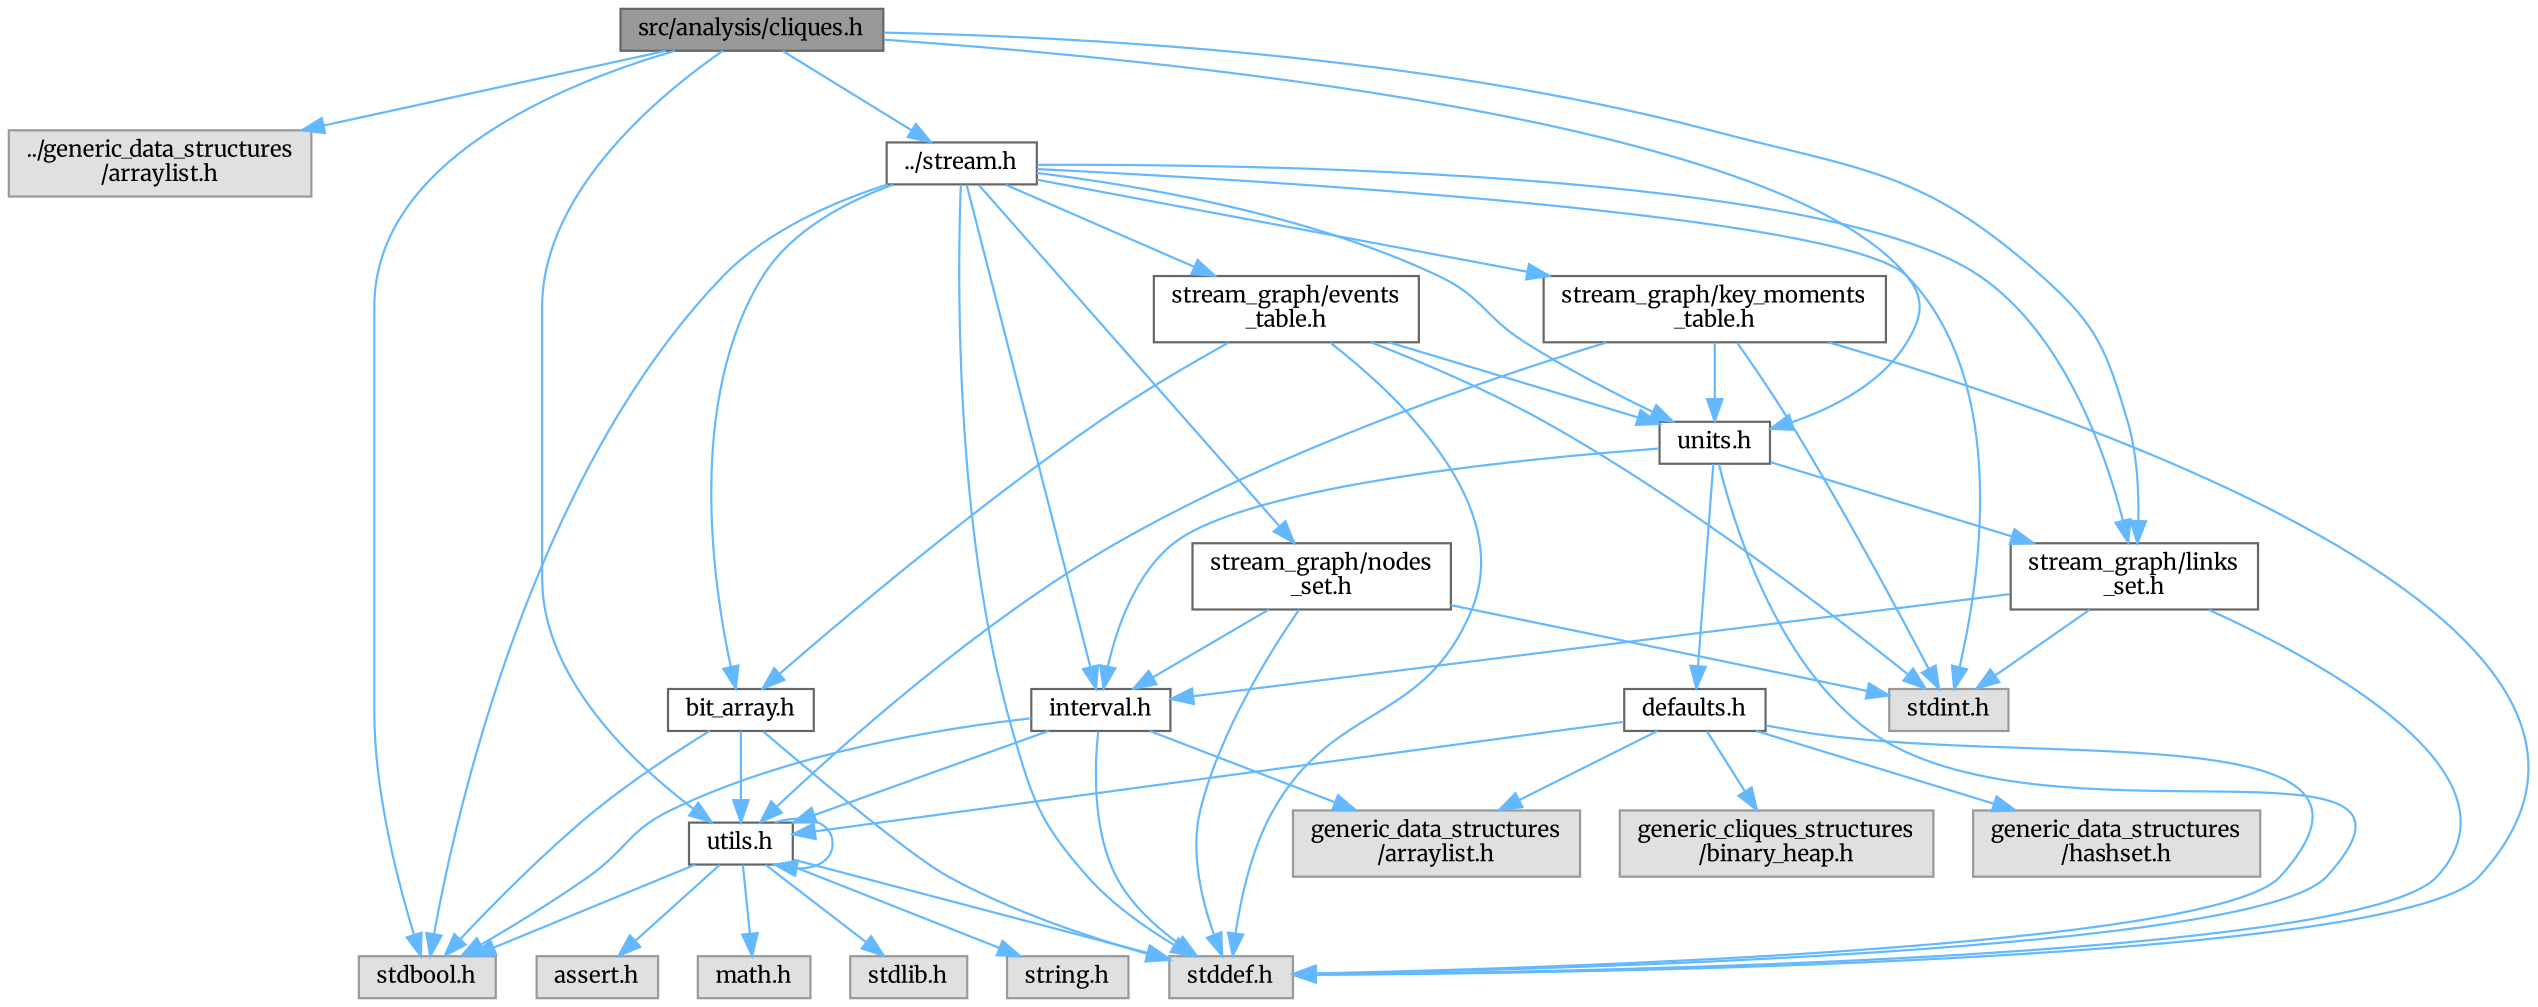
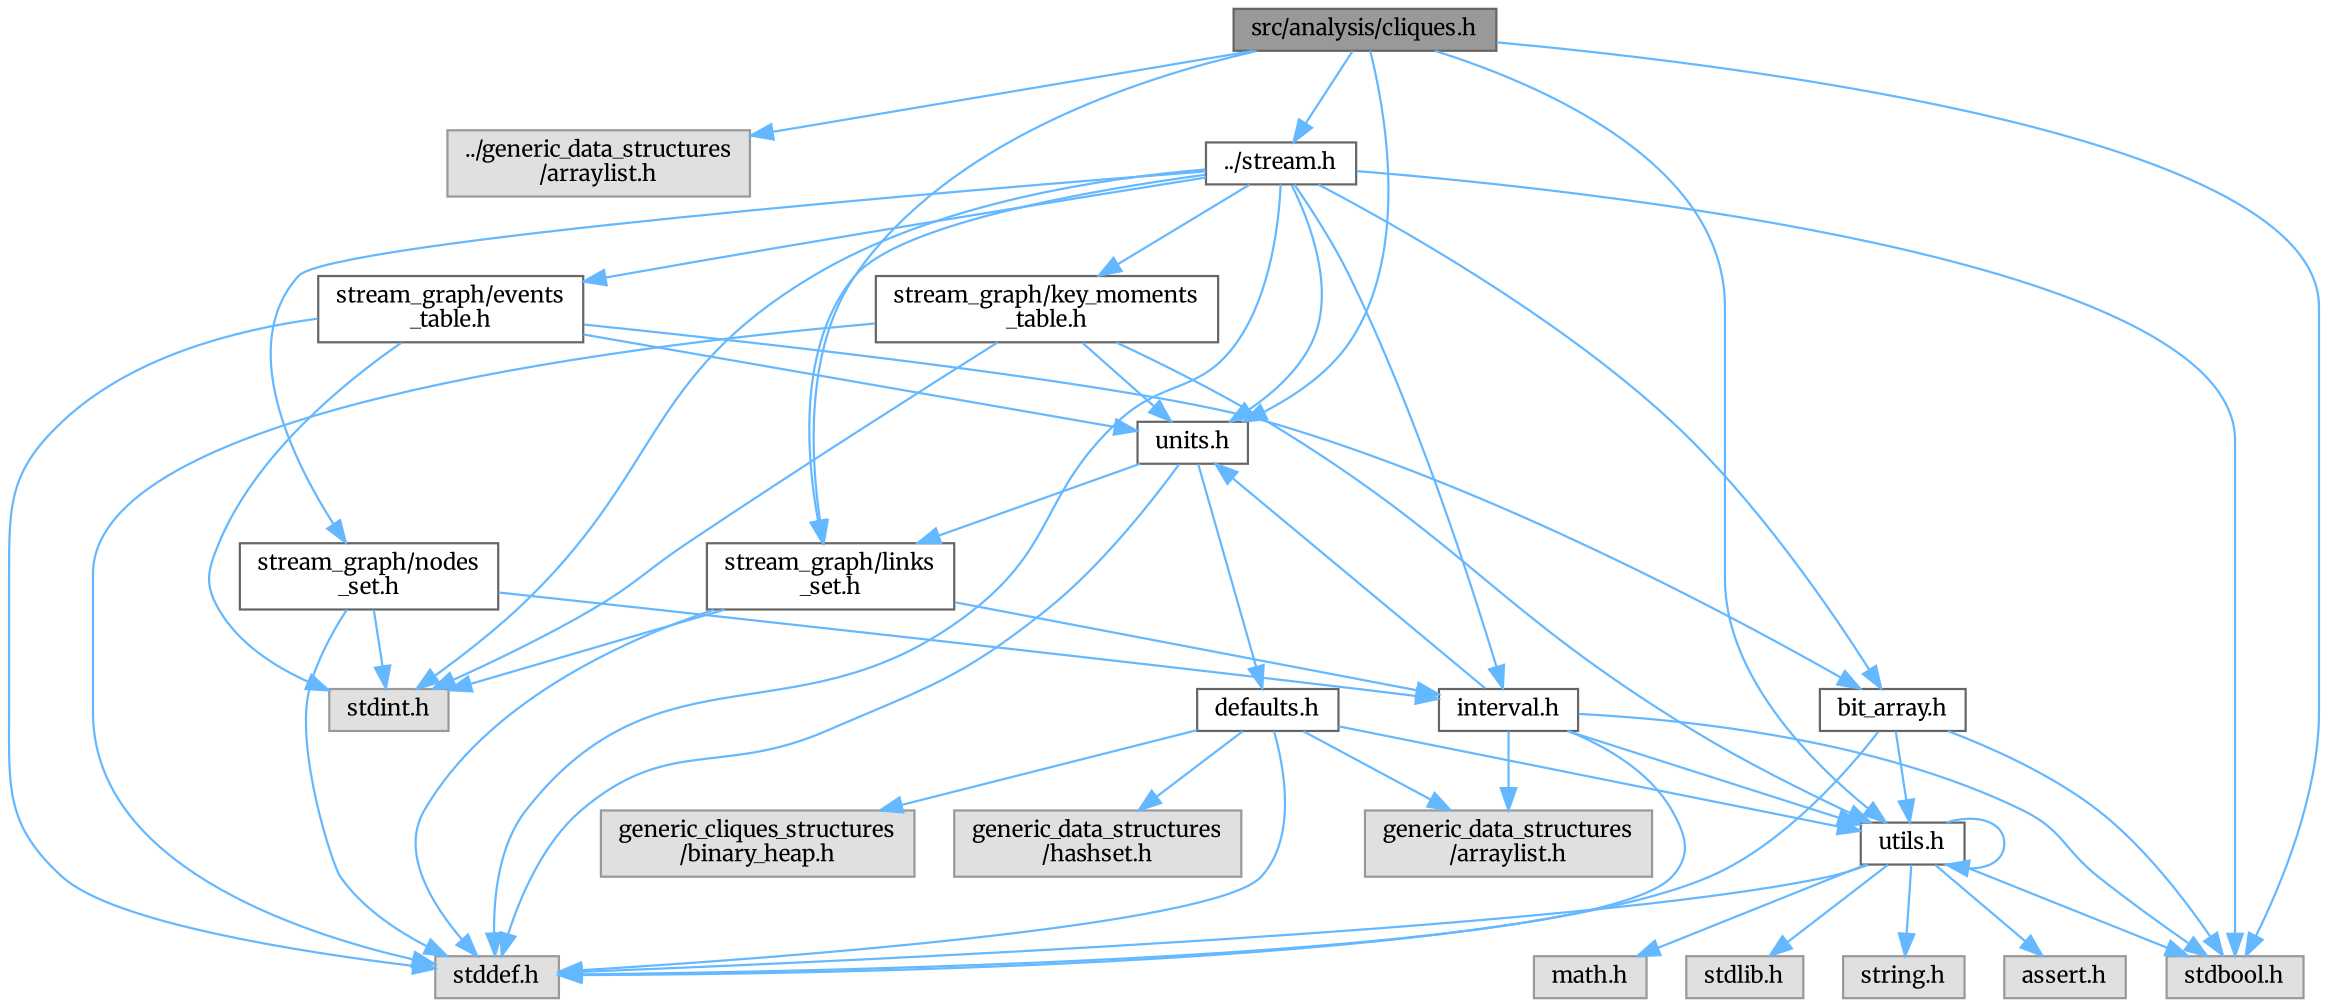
edge "units.h" -> "interval.h": reversed
